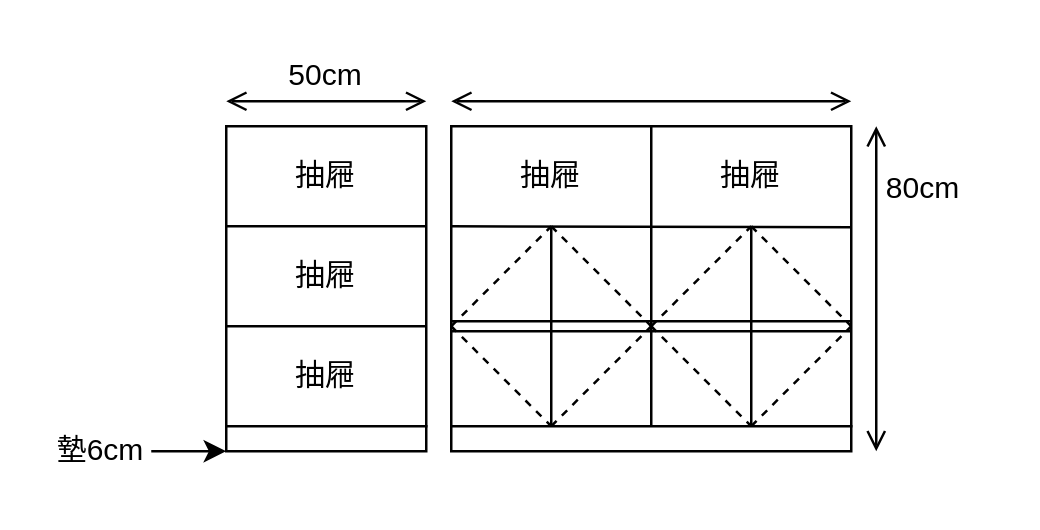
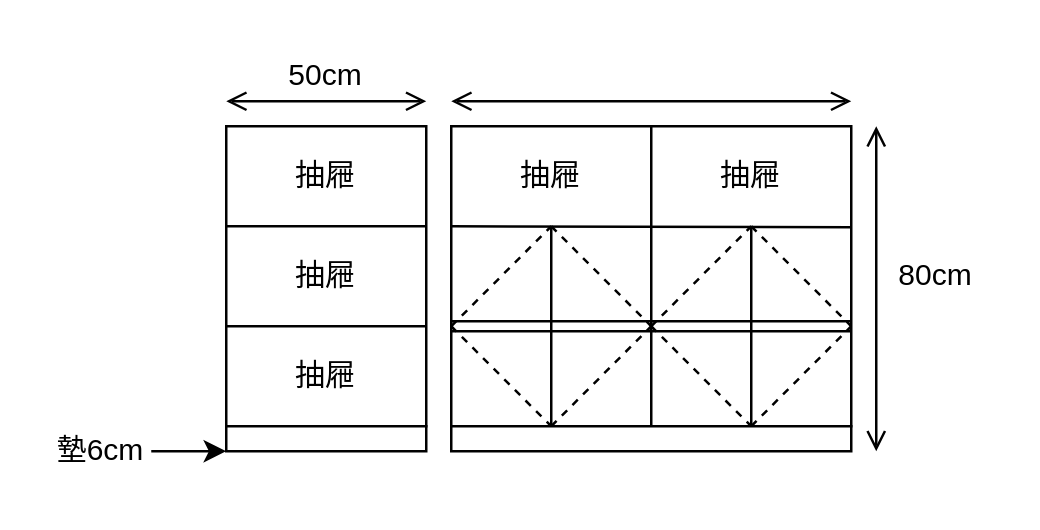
node "80cm": moved (924, 189) -> (936, 276)
